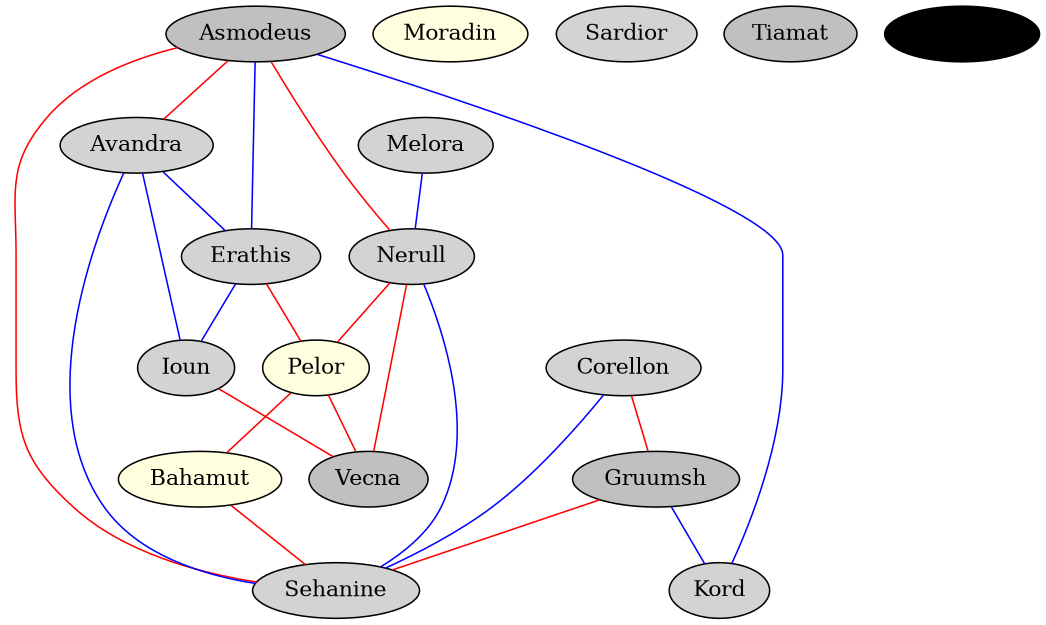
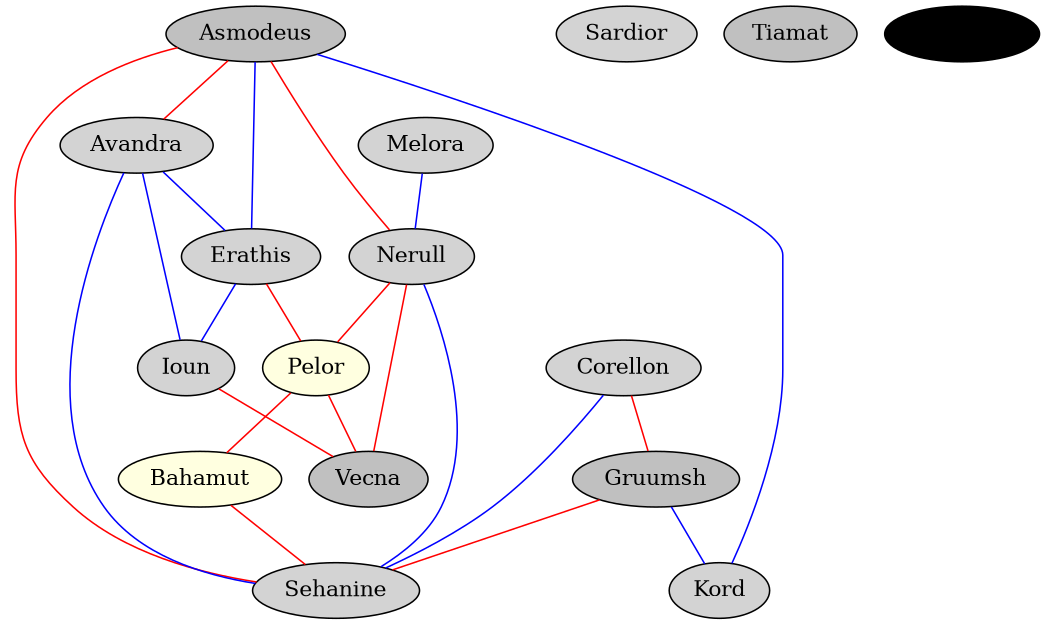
node "Moradin": removed
